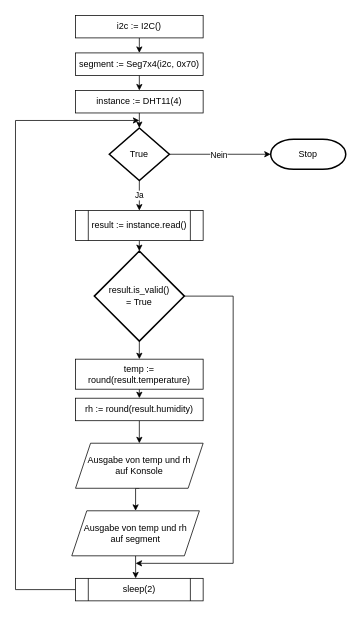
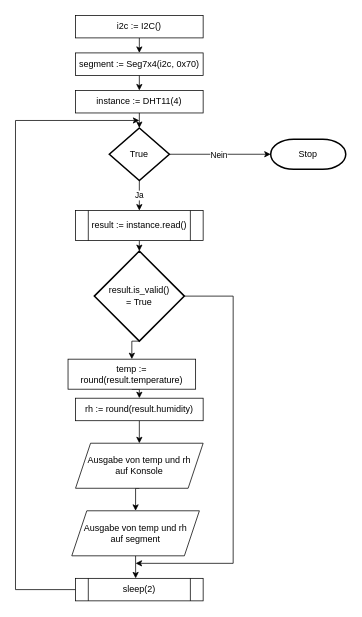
node "temp := round(result.temperature)": moved (139, 374) -> (132, 374)
